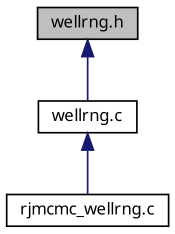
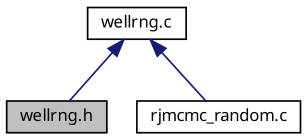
edge "wellrng.c" -> "wellrng.h": reversed
node "rjmcmc_wellrng.c": label "rjmcmc_wellrng.c" -> "rjmcmc_random.c"
